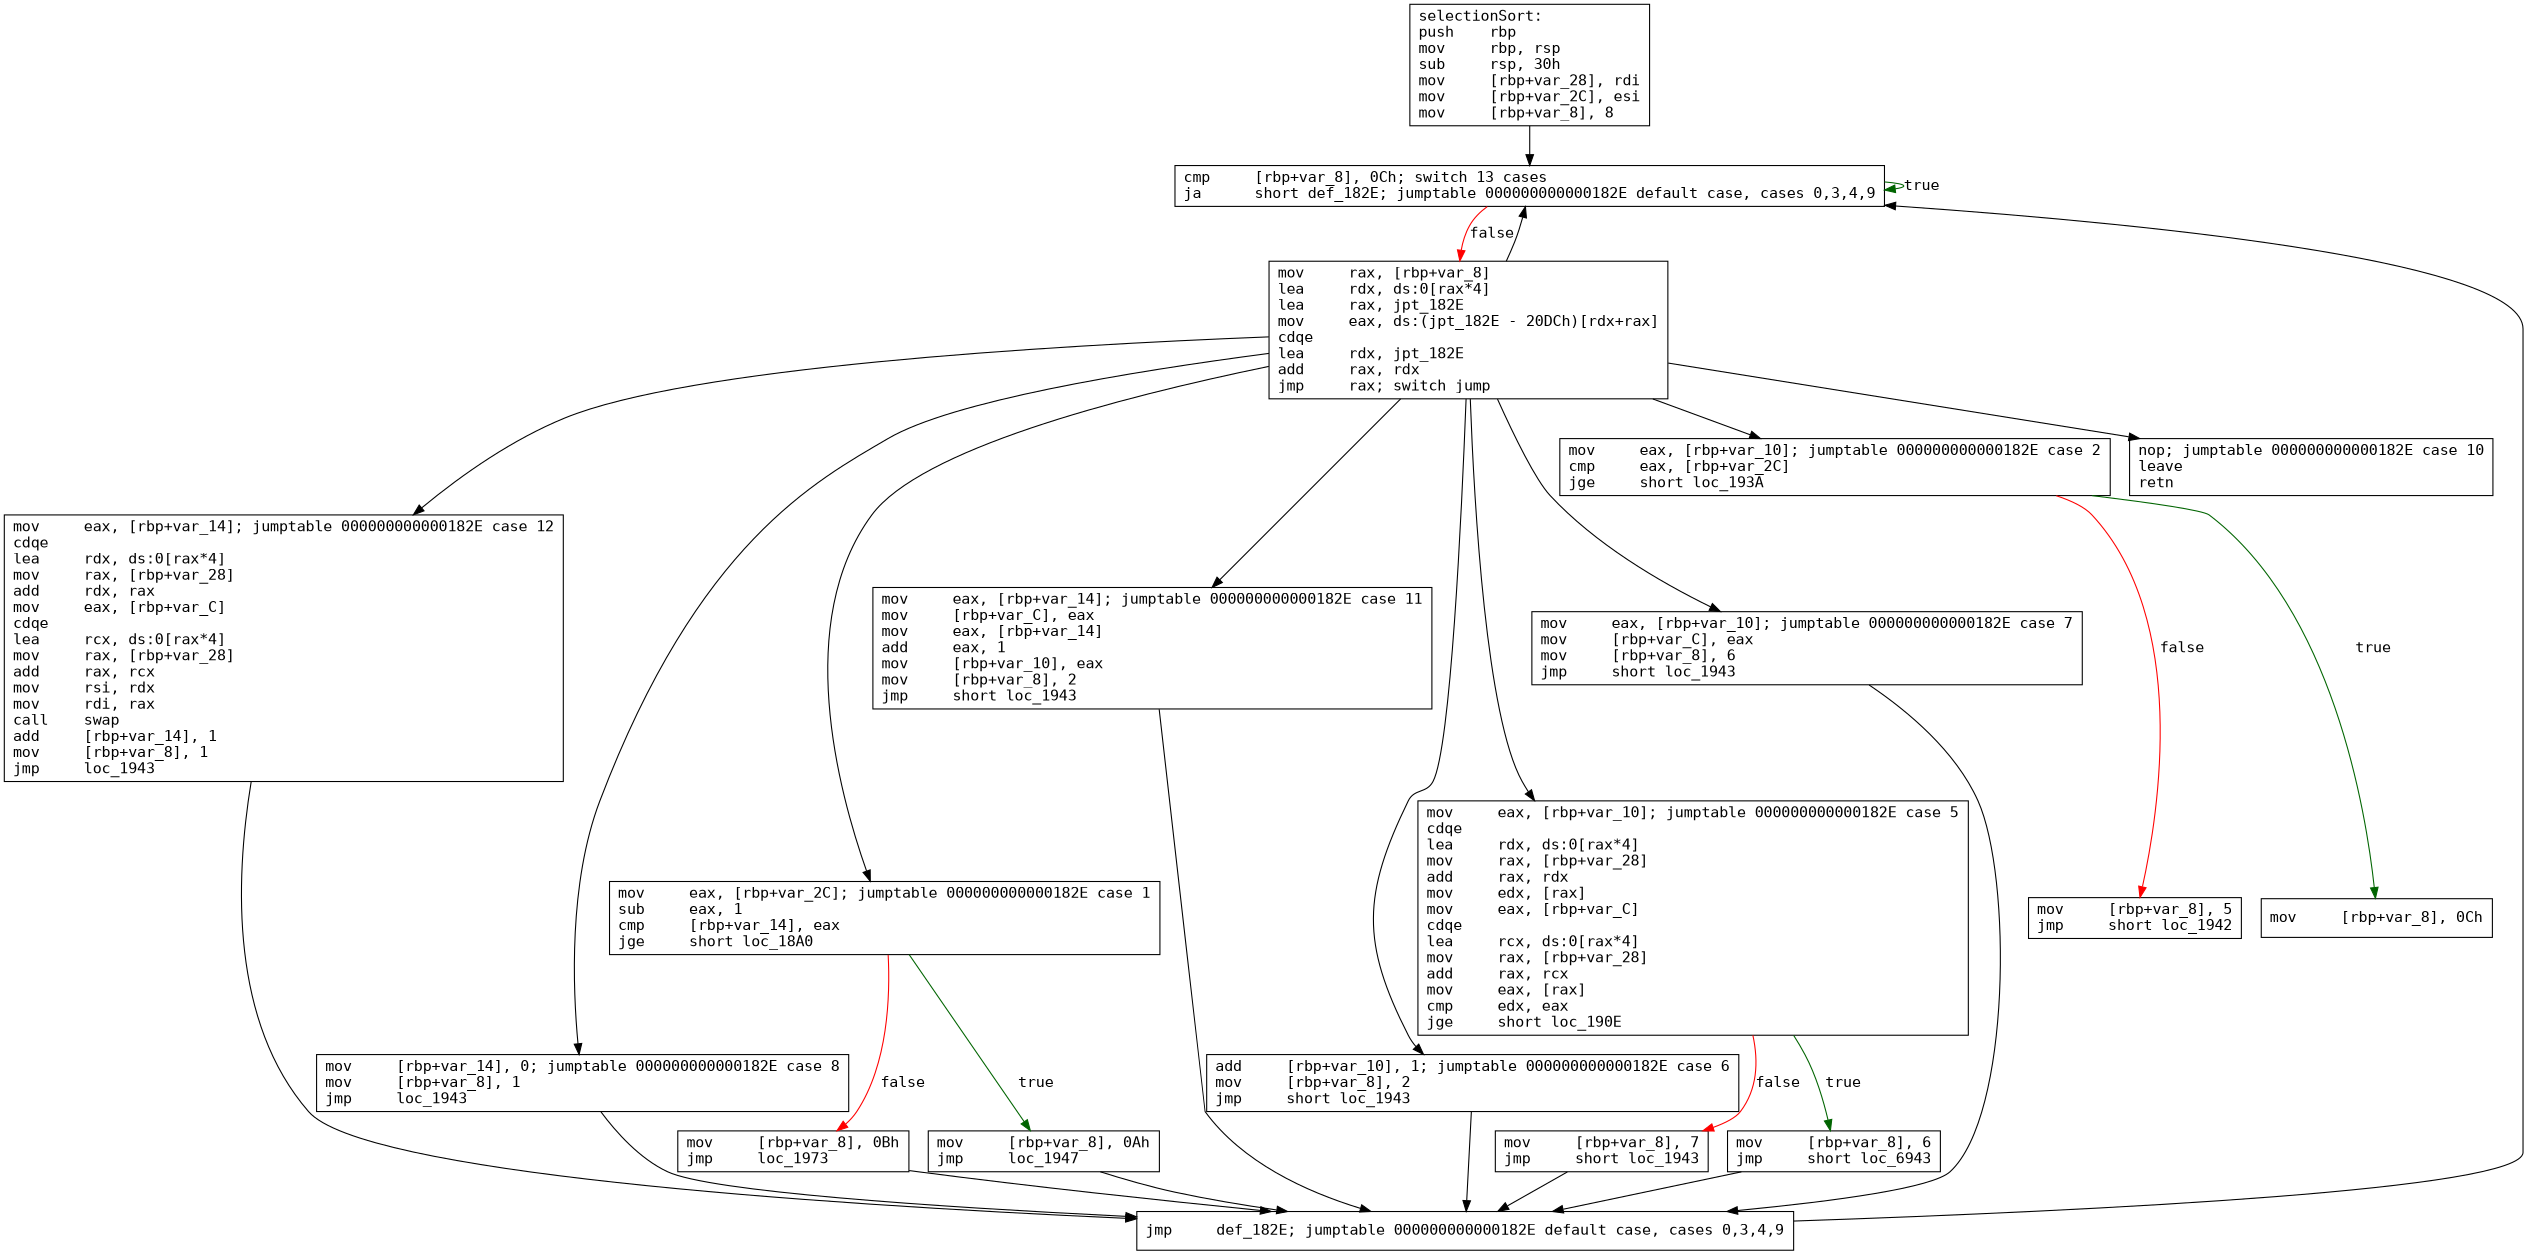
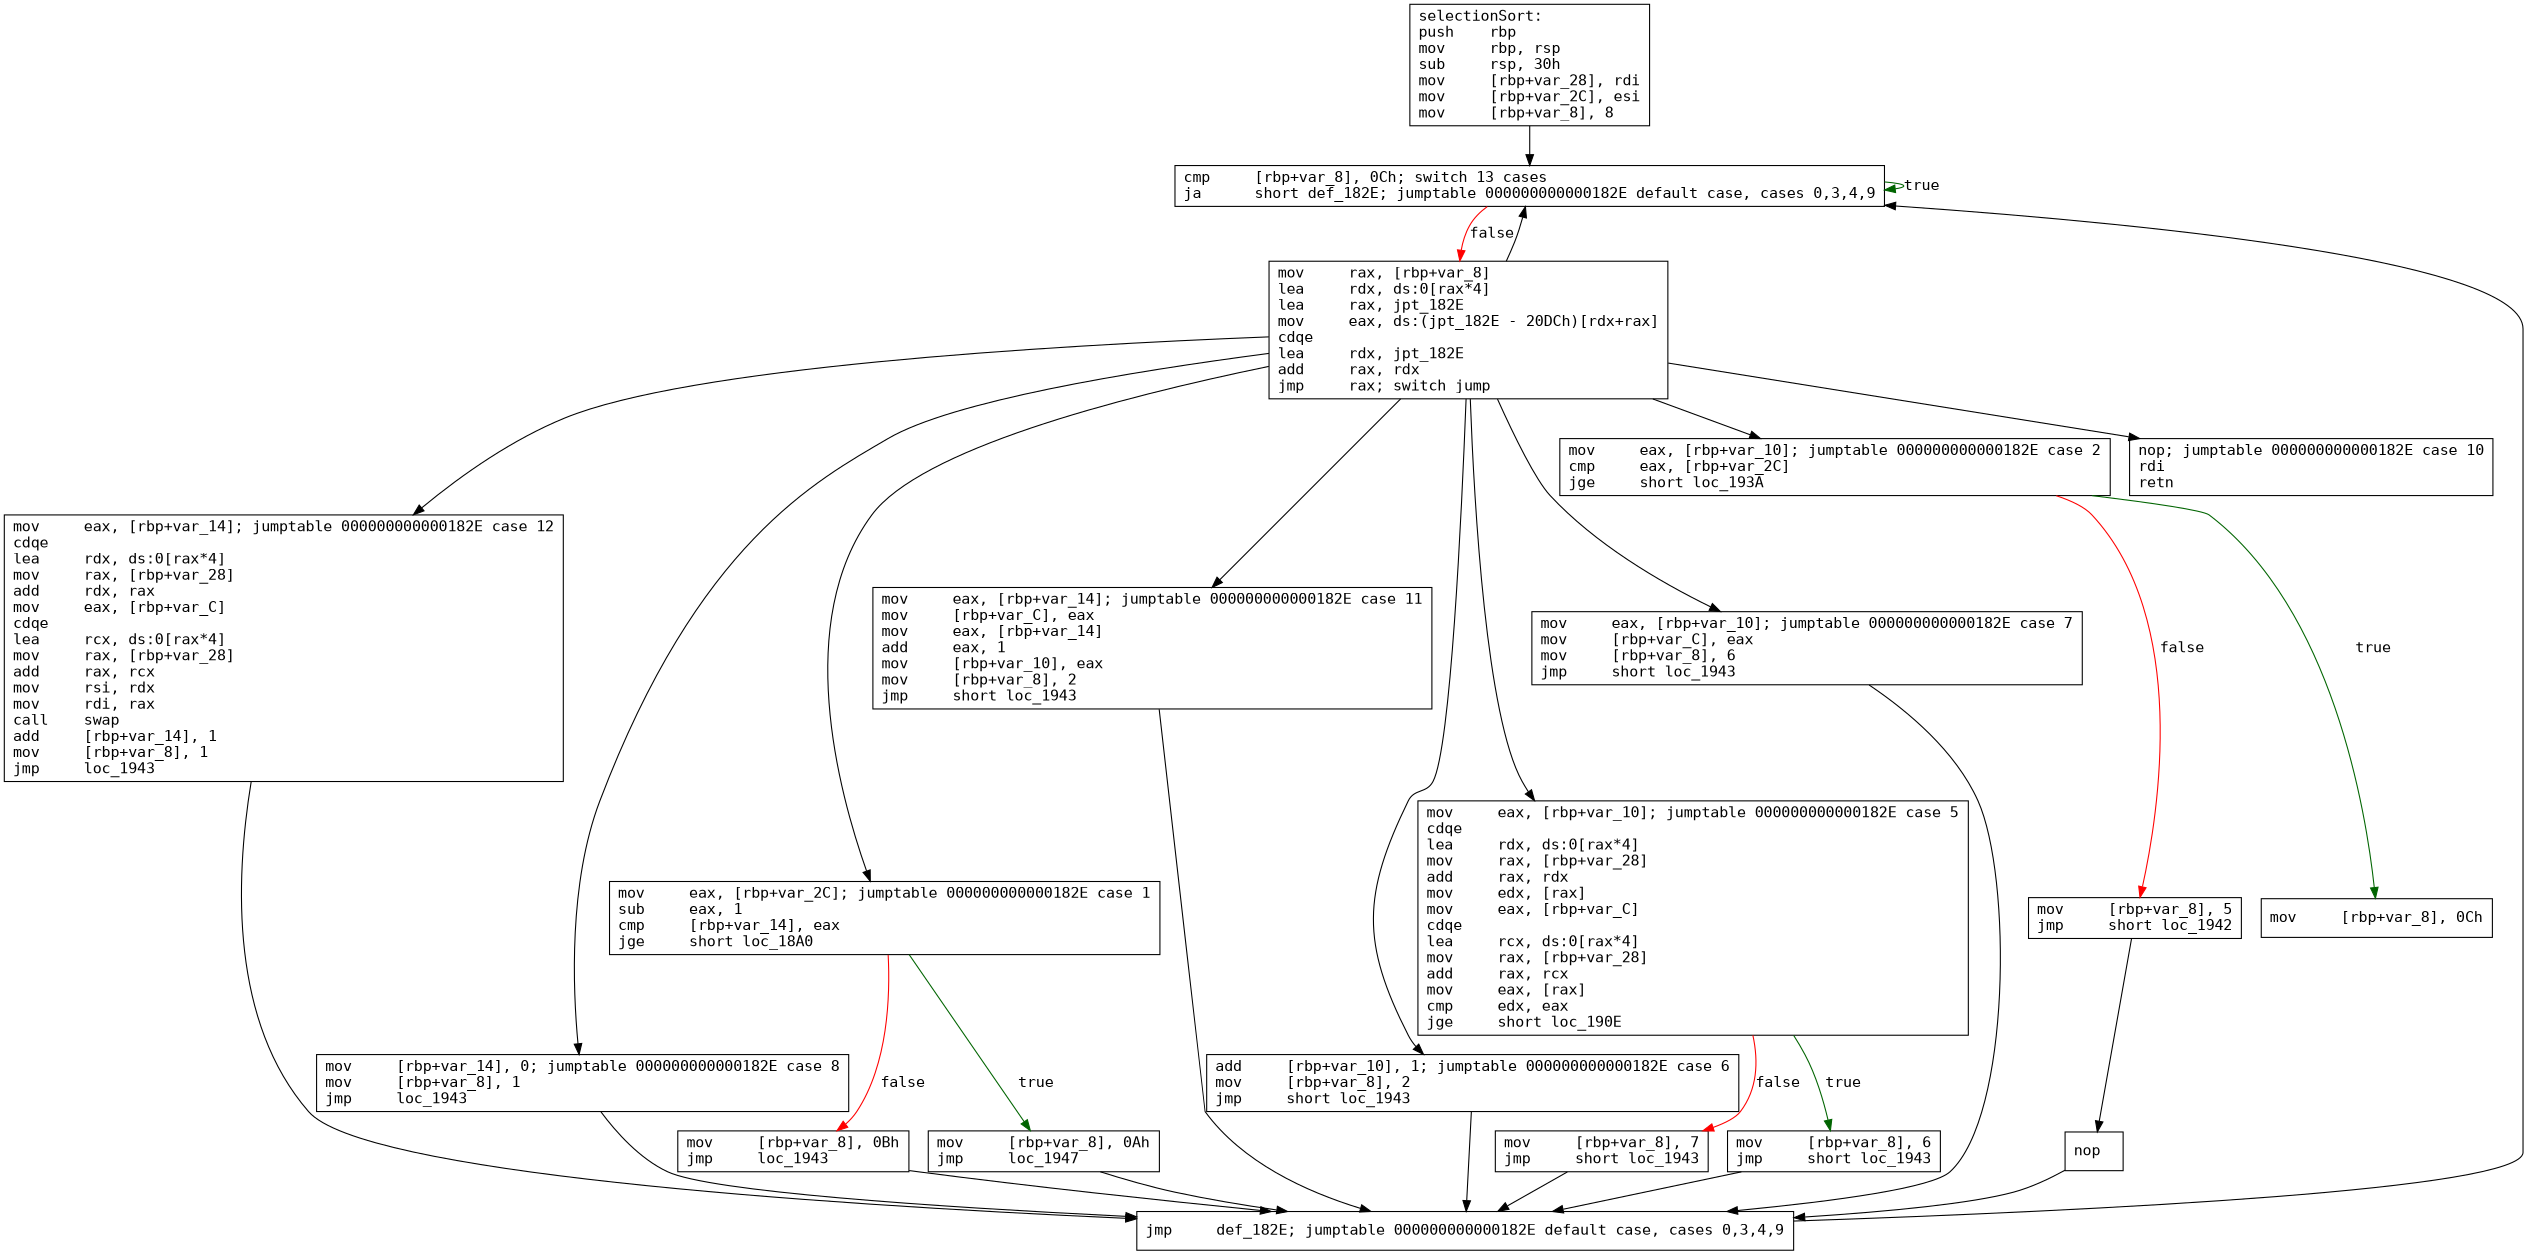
node "nop; jumptable 000000000000182E case 10 leave retn": label "nop; jumptable 000000000000182E case 10 leave retn" -> "nop; jumptable 000000000000182E case 10 rdi retn"
node "mov     [rbp+var_8], 0Bh jmp     loc_1973": label "mov     [rbp+var_8], 0Bh jmp     loc_1973" -> "mov     [rbp+var_8], 0Bh jmp     loc_1943"
node "mov     [rbp+var_8], 6 jmp     short loc_6943": label "mov     [rbp+var_8], 6 jmp     short loc_6943" -> "mov     [rbp+var_8], 6 jmp     short loc_1943"
node "nop": added
